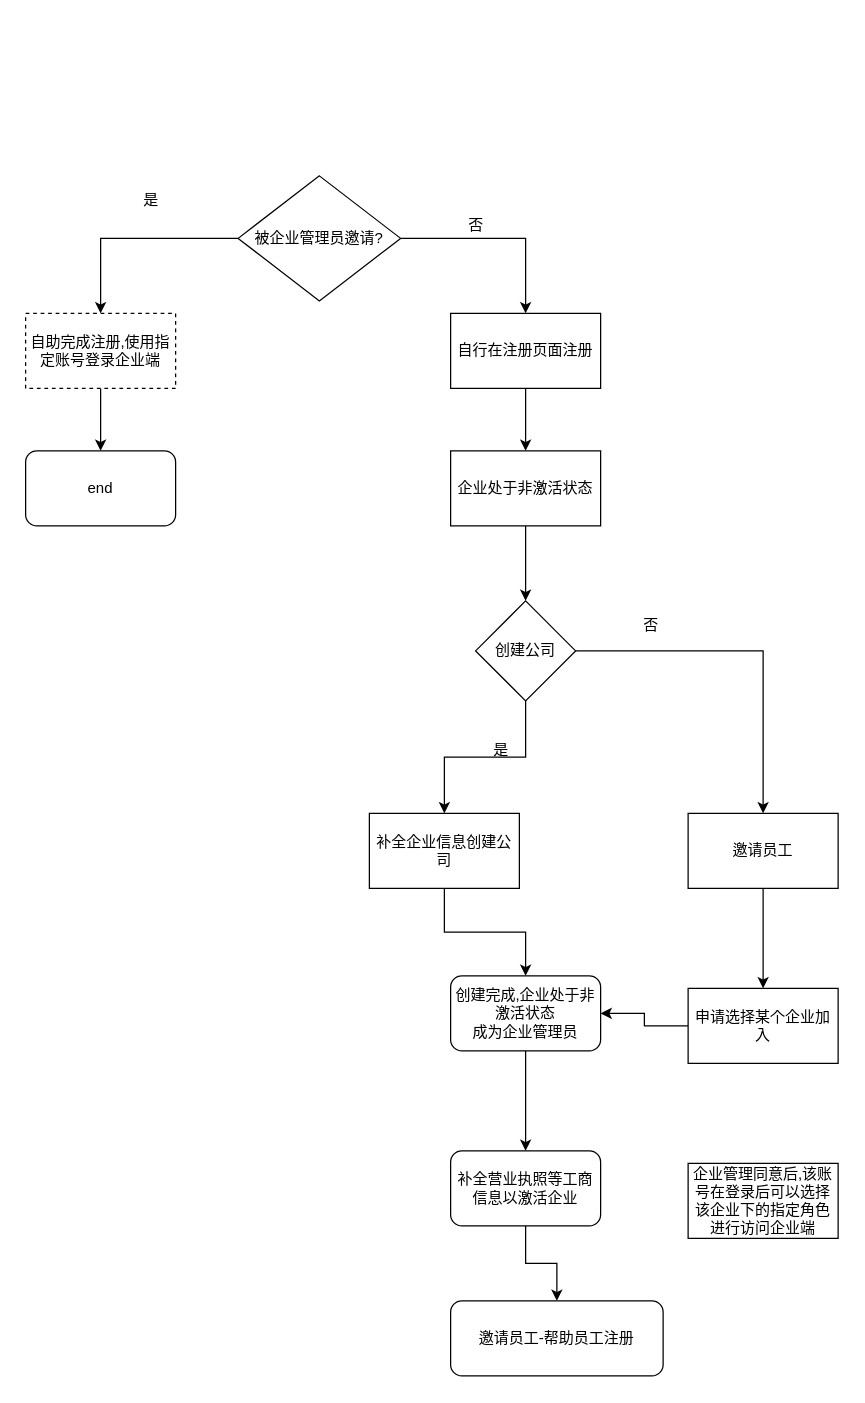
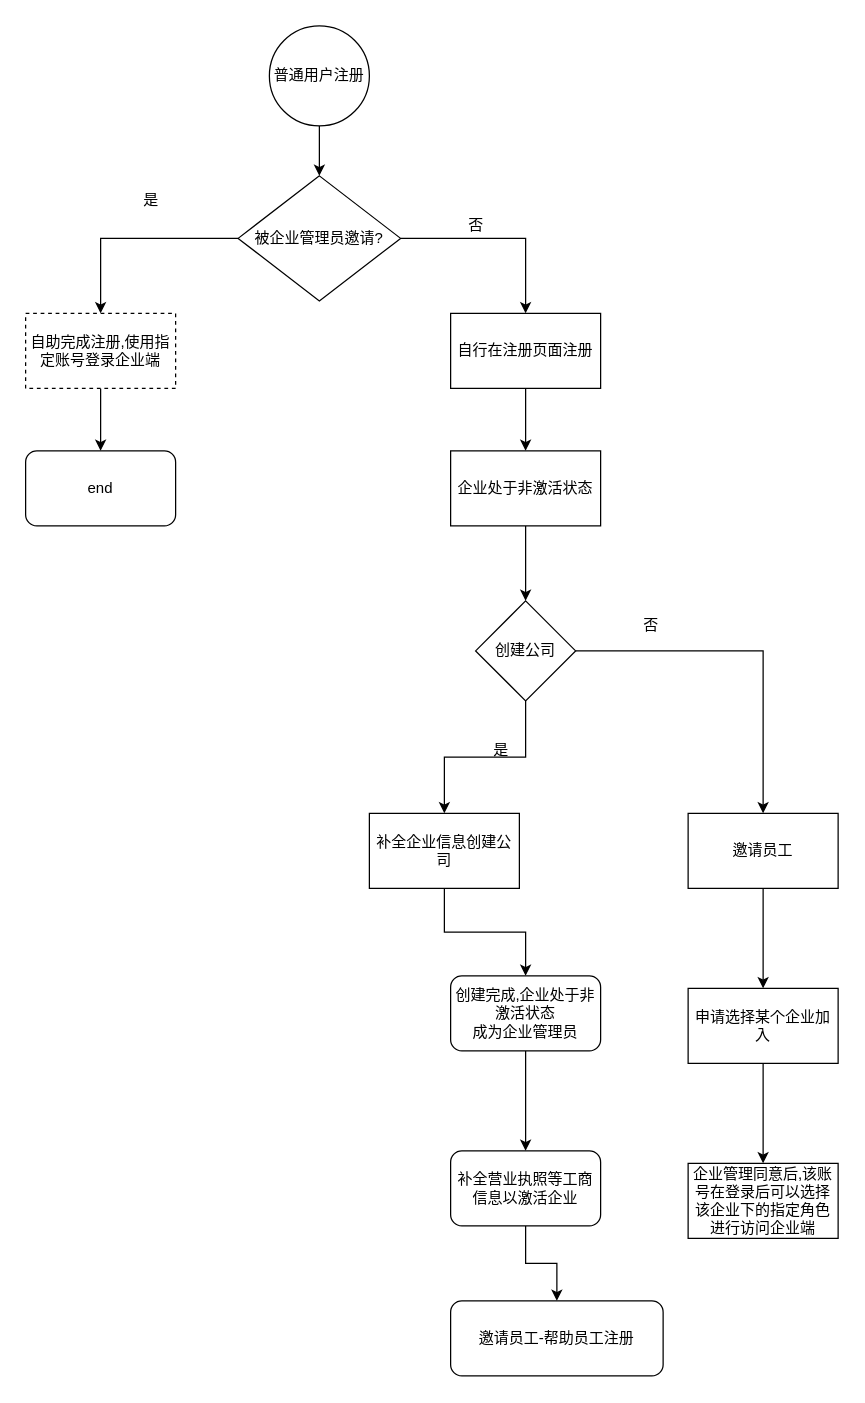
node "普通用户注册": added
edge "普通用户注册" -> "被企业管理员邀请?": added
edge "申请选择某个企业加入" -> "创建完成,企业处于非激活状态 成为企业管理员": now "申请选择某个企业加入" -> "企业管理同意后,该账号在登录后可以选择该企业下的指定角色进行访问企业端"
